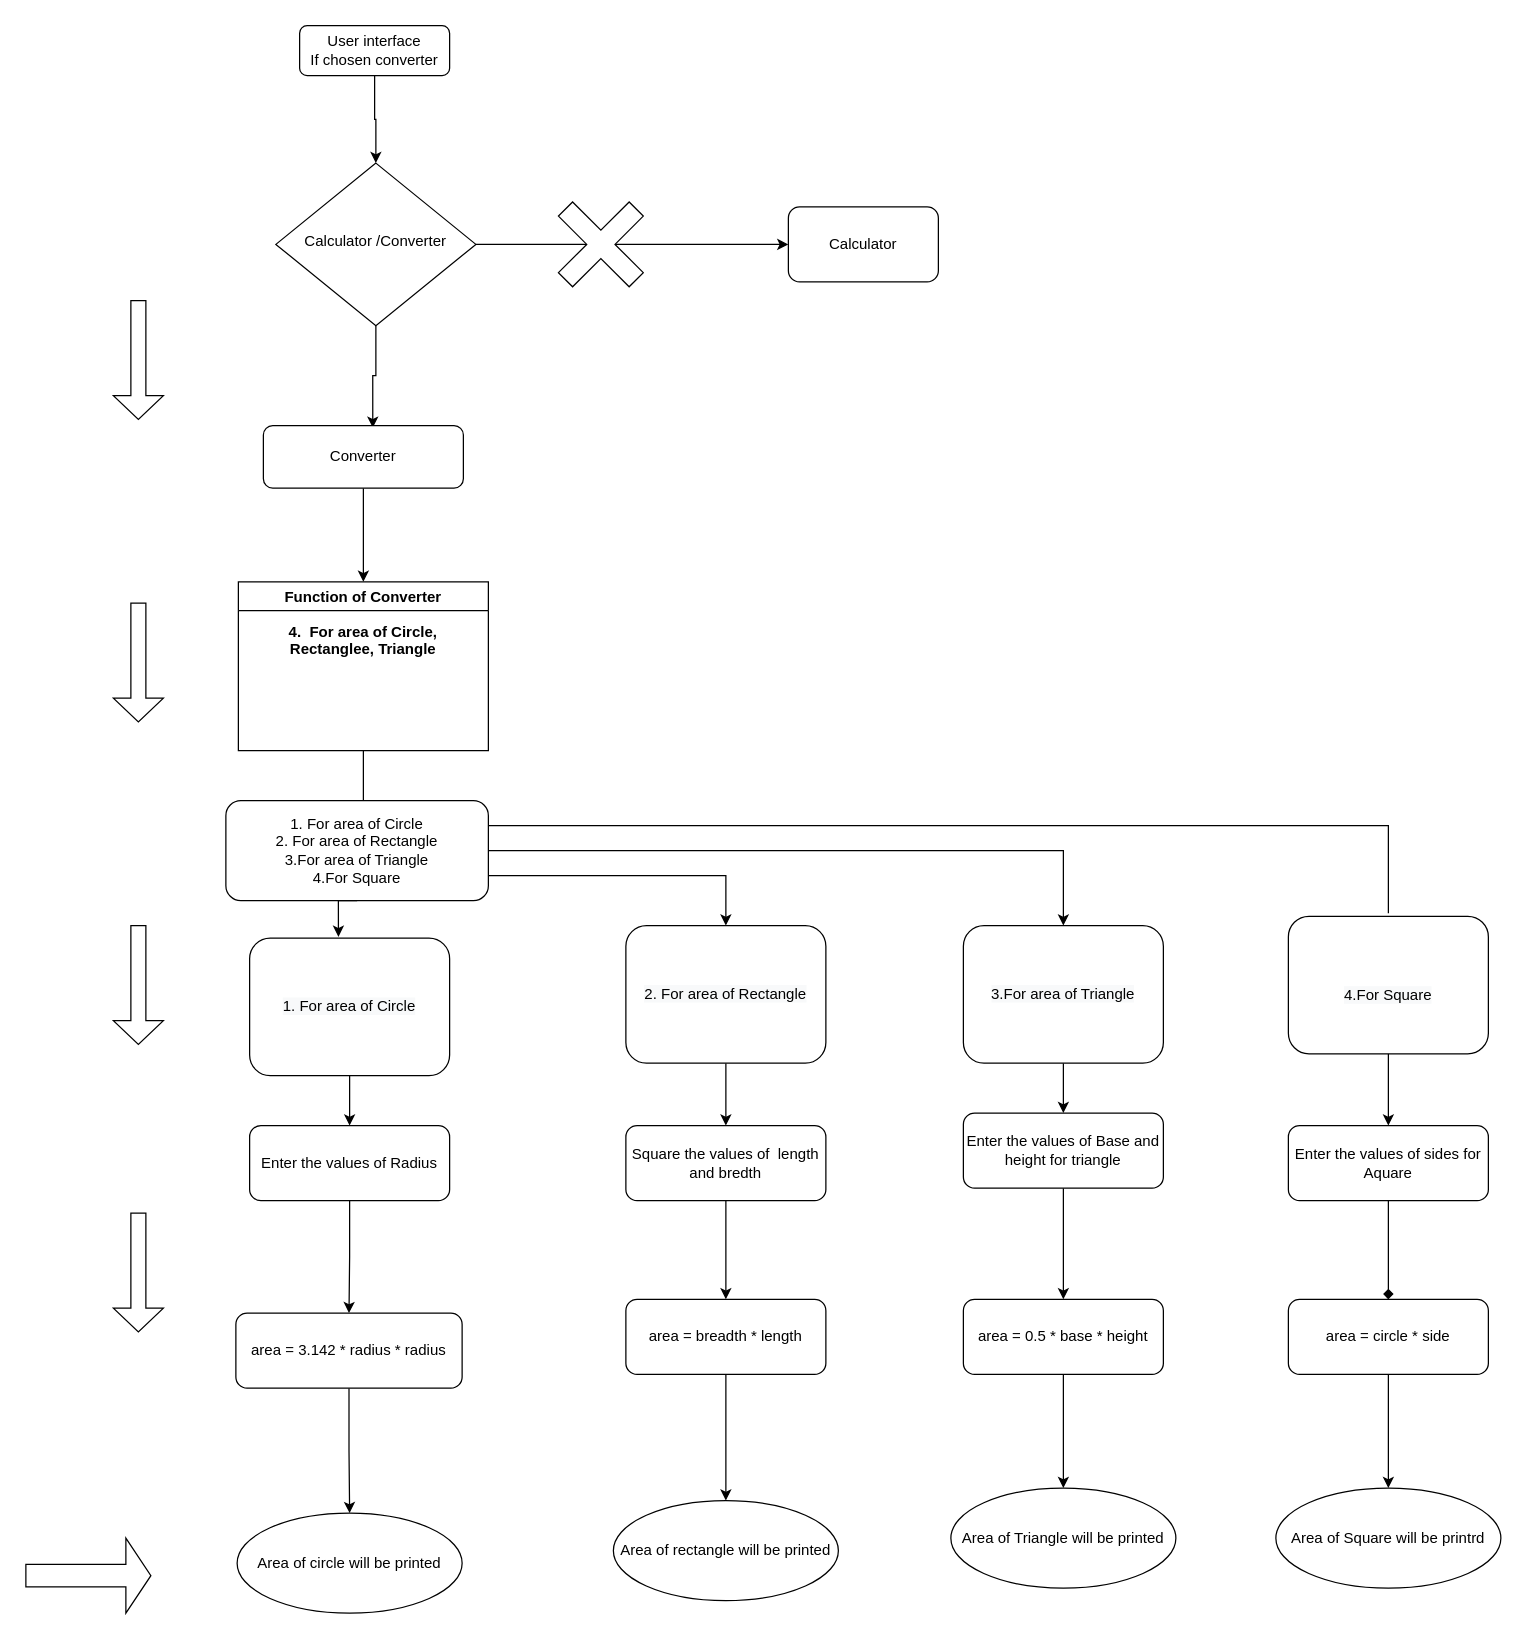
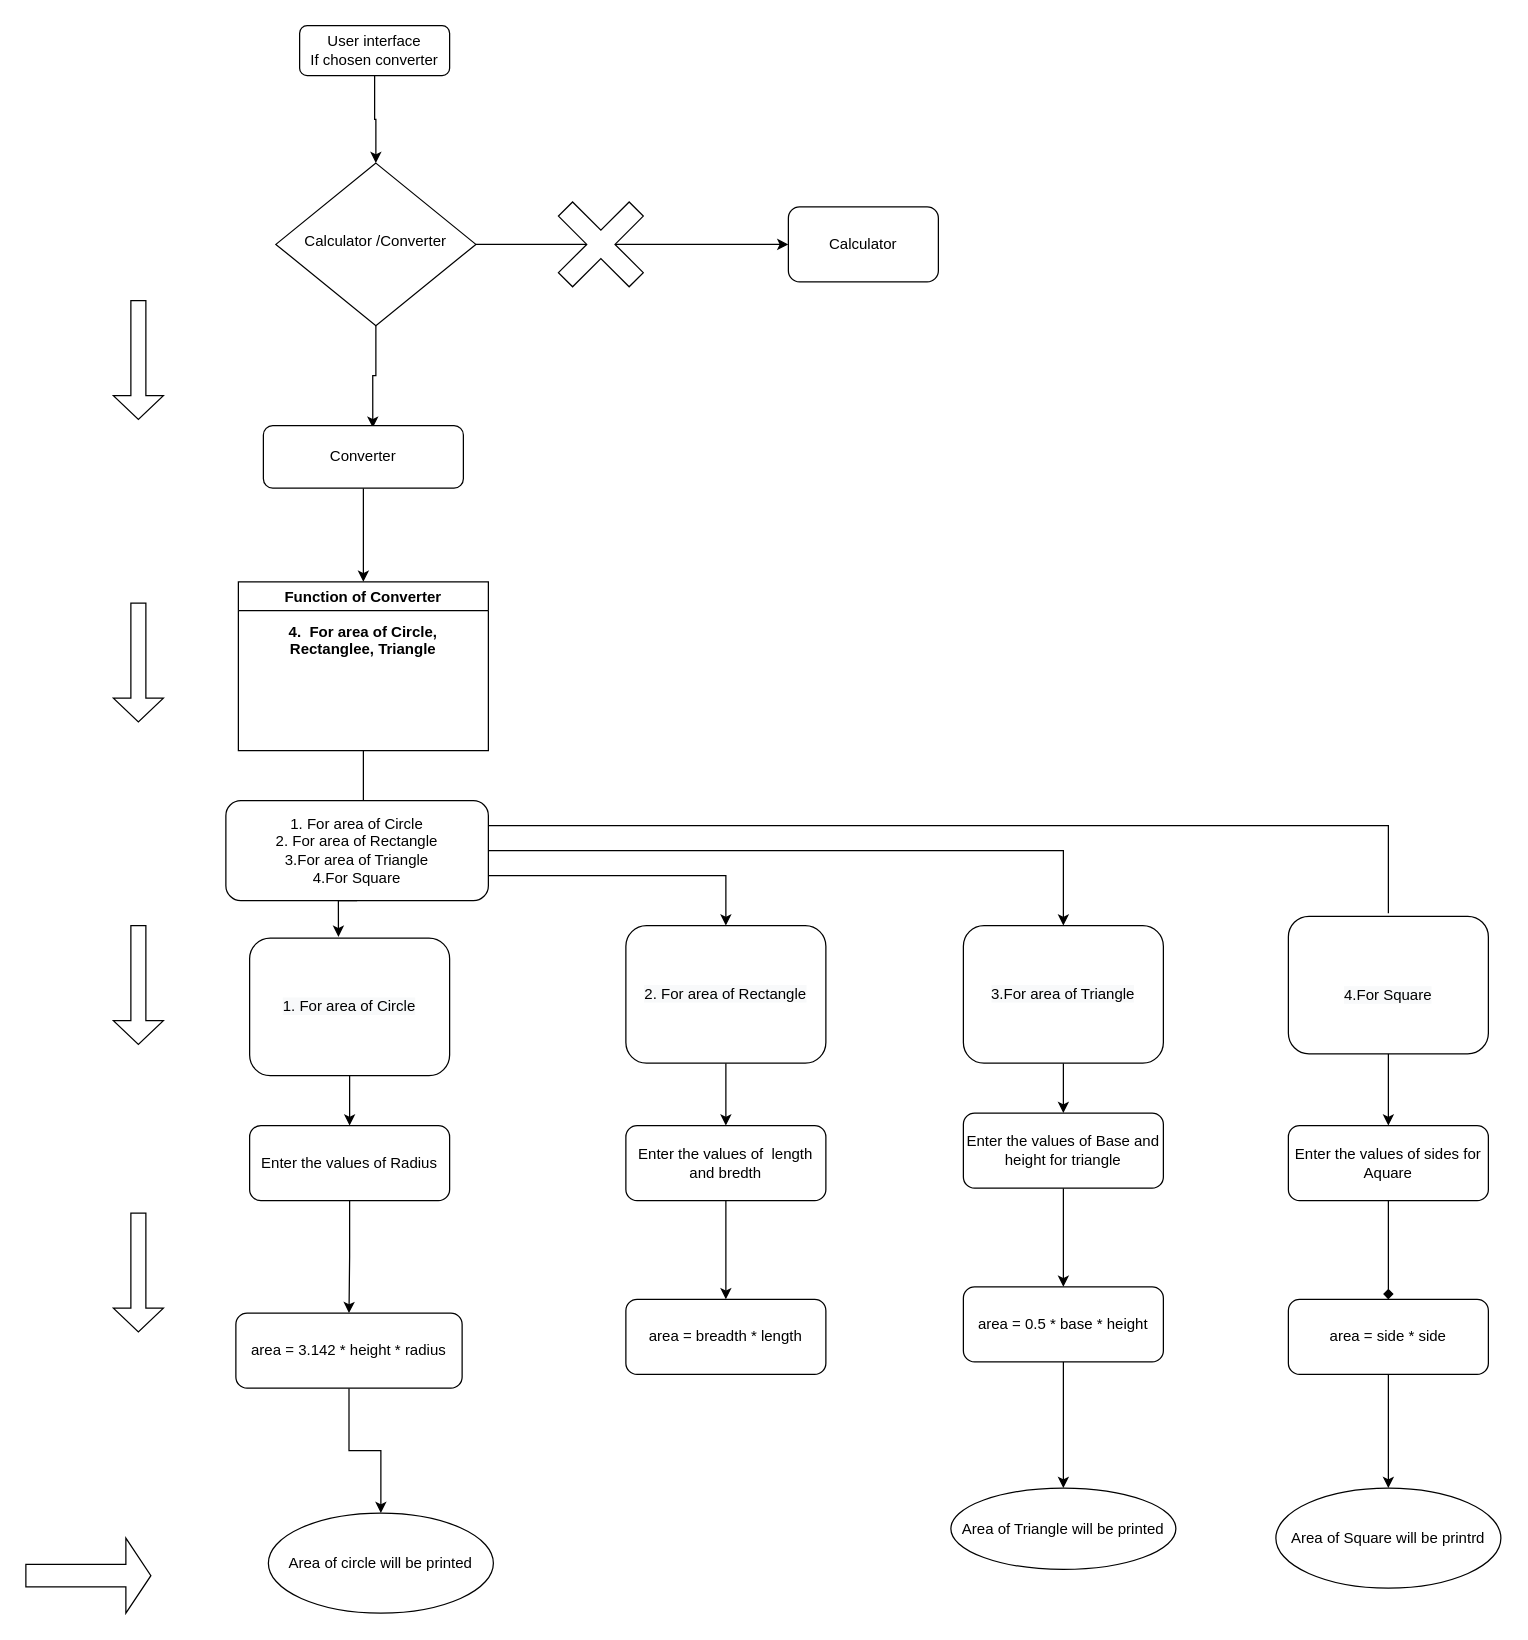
node "Square the values of length and bredth": label "Square the values of length and bredth" -> "Enter the values of length and bredth"
node "area = 0.5 * base * height": moved (1063, 1337) -> (1063, 1324)
node "area = circle * side": label "area = circle * side" -> "area = side * side"
node "area = 3.142 * radius * radius": label "area = 3.142 * radius * radius" -> "area = 3.142 * height * radius"
edge "area = breadth * length" -> "Area of rectangle will be printed": removed
node "Area of Triangle will be printed": size 225x100 -> 225x81
node "Area of rectangle will be printed": removed
node "Area of circle will be printed": moved (349, 1563) -> (381, 1563)
